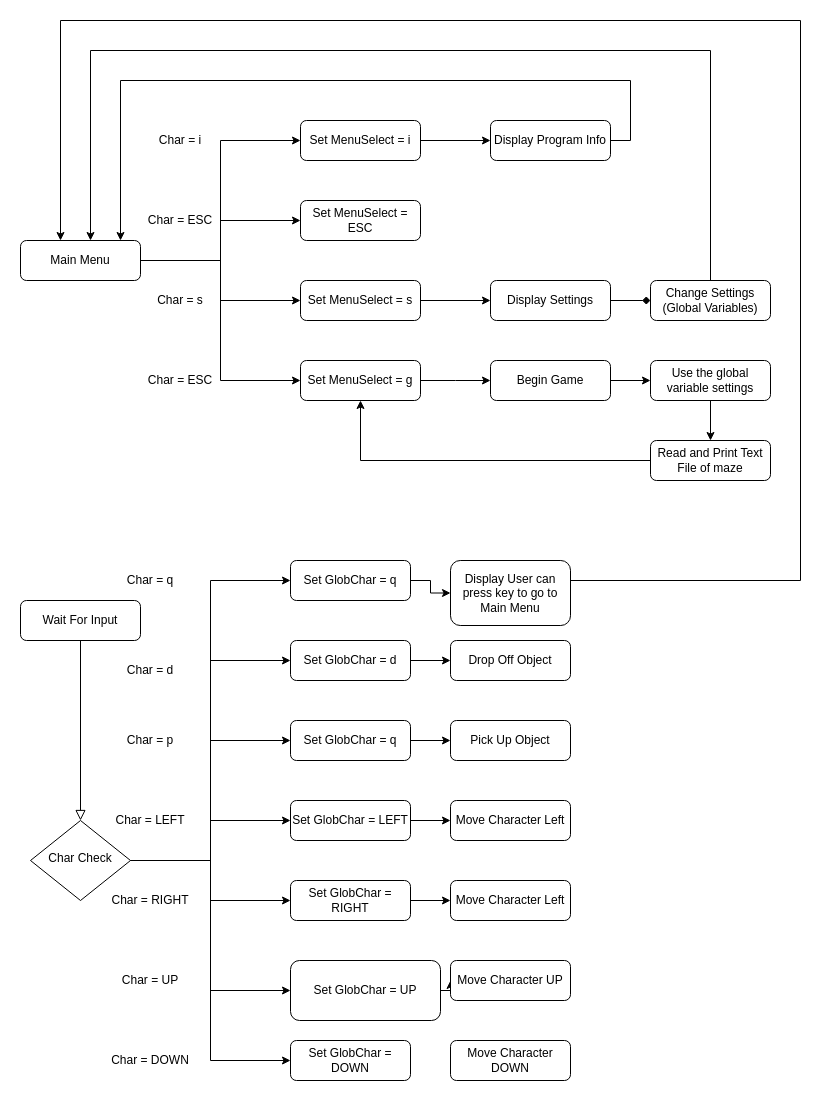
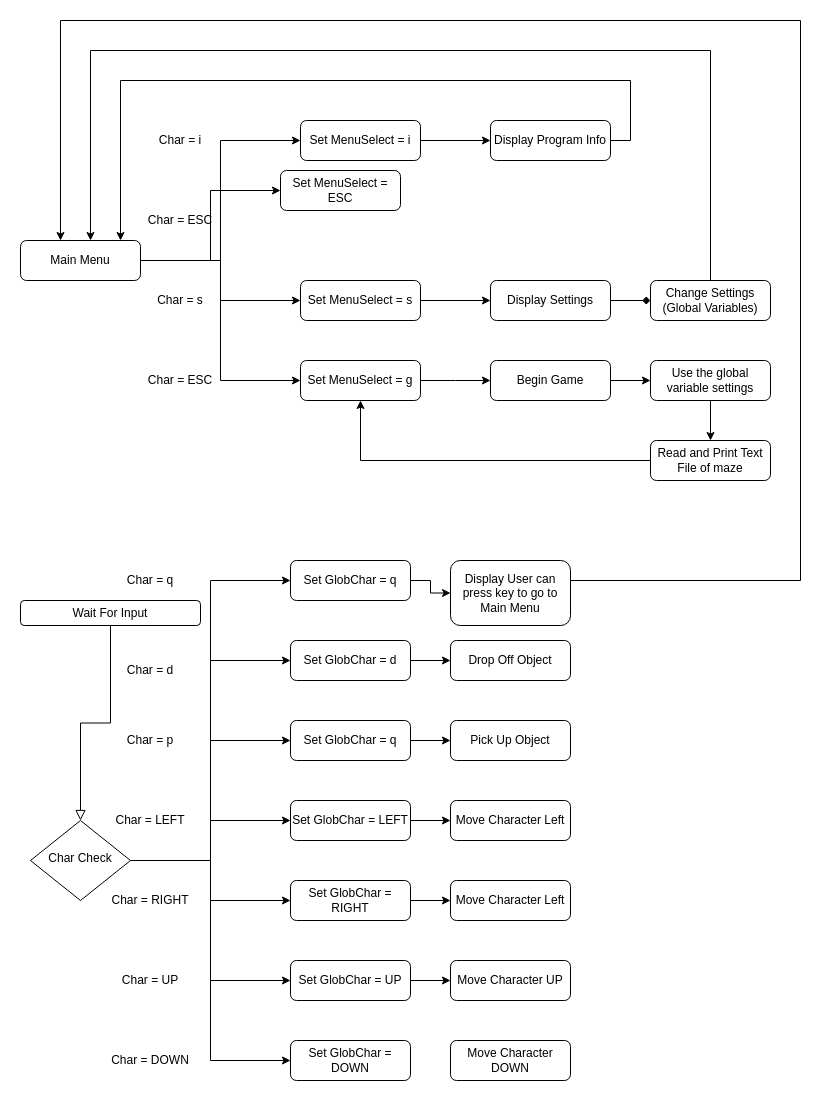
node "Set MenuSelect = ESC": moved (361, 221) -> (341, 191)
node "Wait For Input": size 120x40 -> 180x25
node "Set GlobChar = UP": size 150x60 -> 120x40
